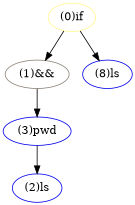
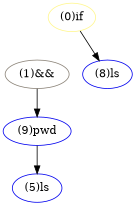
edge "(0)if" -> "(1)&&": removed
node "(3)pwd": label "(3)pwd" -> "(9)pwd"
node "(2)ls": label "(2)ls" -> "(5)ls"
